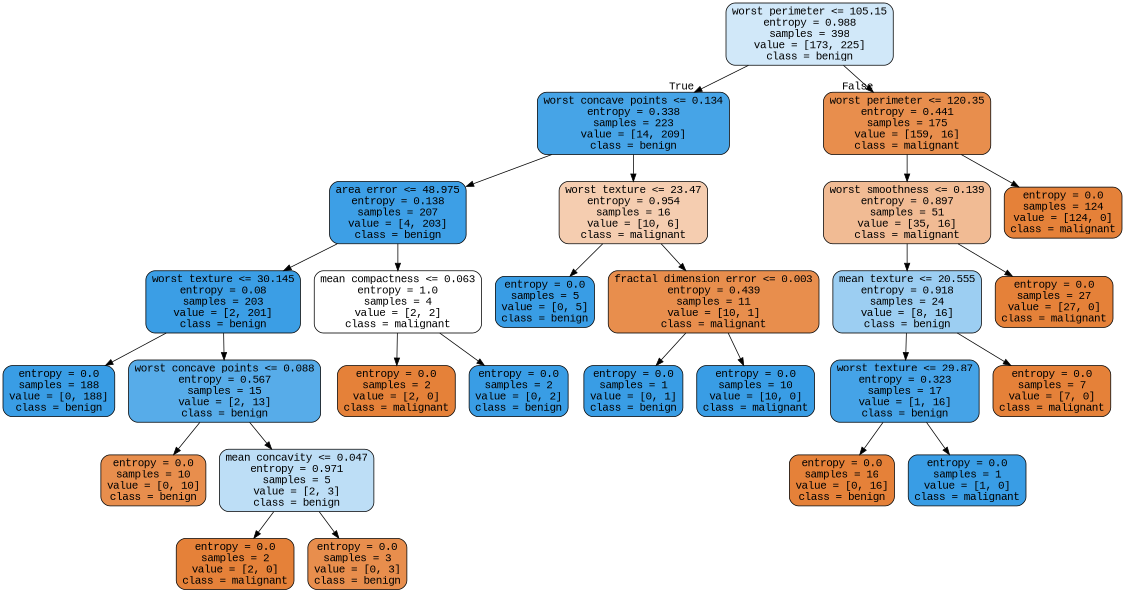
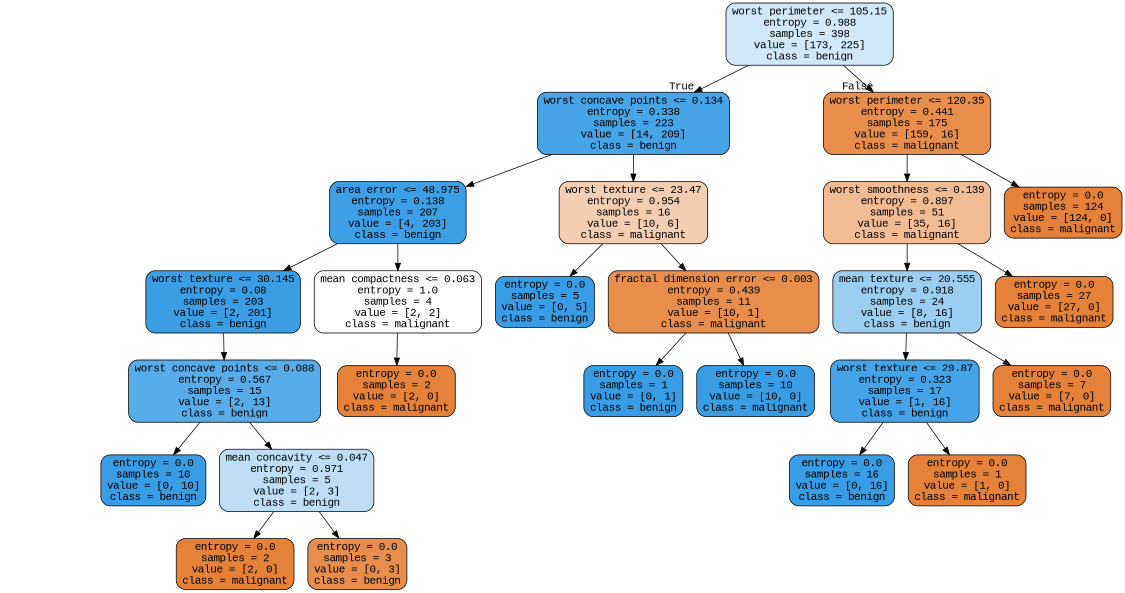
node "entropy = 0.0 samples = 188 value = [0, 188] class = benign": removed
node "entropy = 0.0 samples = 2 value = [0, 2] class = benign": removed
node "entropy = 0.0 samples = 10 value = [0, 10] class = benign": fillcolor #e88e4d -> #399de5
node "entropy = 0.0 samples = 16 value = [0, 16] class = benign": fillcolor #e58139 -> #399de5
node "entropy = 0.0 samples = 1 value = [1, 0] class = malignant": fillcolor #399de5 -> #e58139
